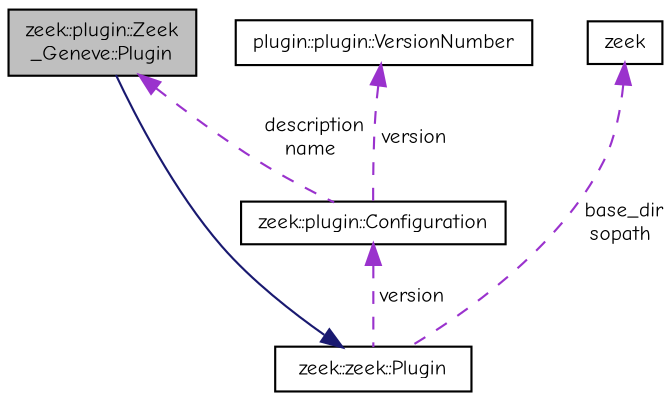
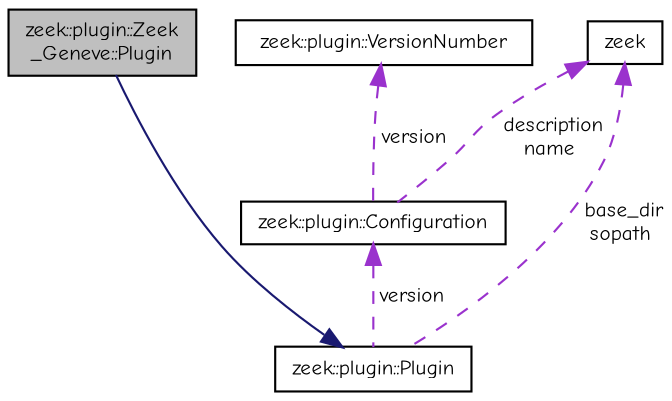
node "plugin::plugin::VersionNumber": label "plugin::plugin::VersionNumber" -> "zeek::plugin::VersionNumber"
edge "zeek::plugin::Configuration" -> "zeek::plugin::Zeek _Geneve::Plugin": now "zeek::plugin::Configuration" -> "zeek"
node "zeek::zeek::Plugin": label "zeek::zeek::Plugin" -> "zeek::plugin::Plugin"
